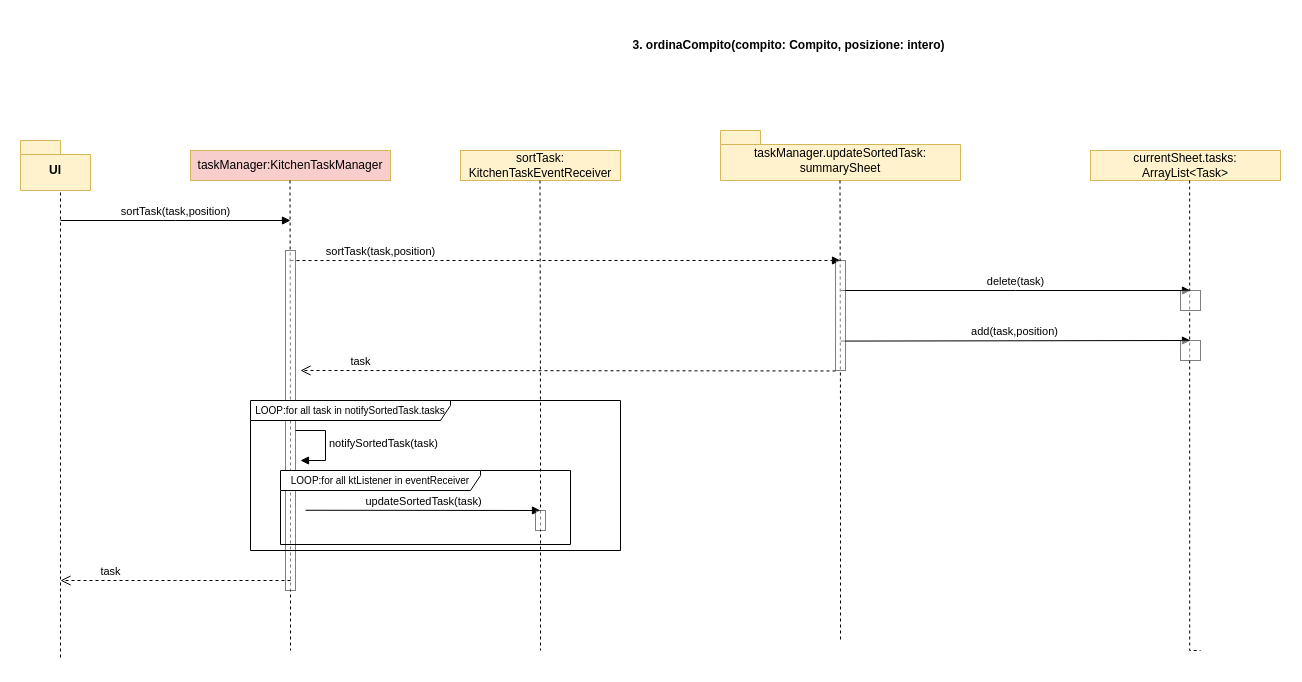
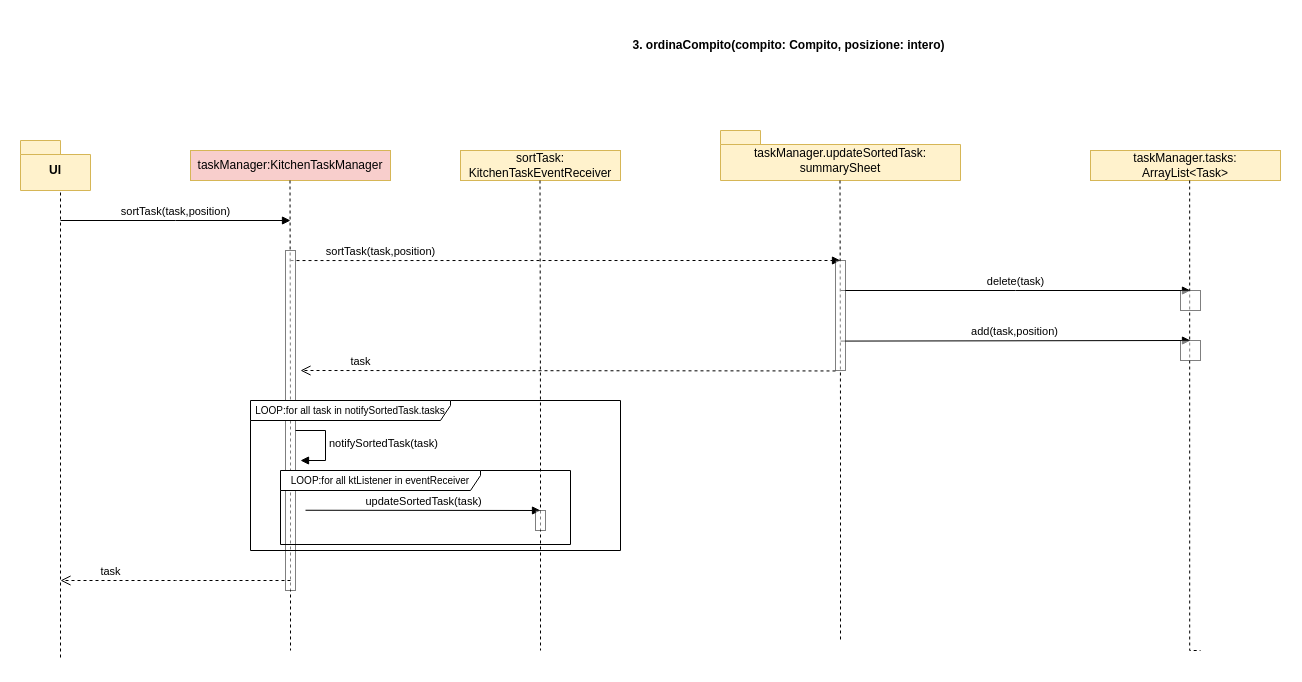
node "currentSheet.tasks: ArrayList<Task>": label "currentSheet.tasks: ArrayList<Task>" -> "taskManager.tasks: ArrayList<Task>"
